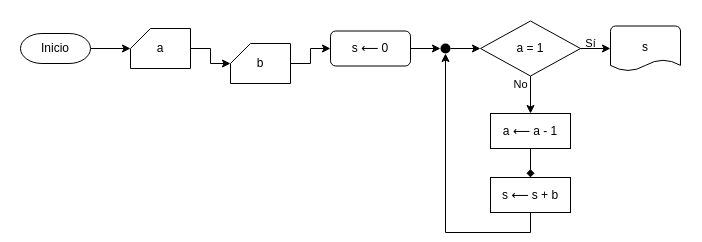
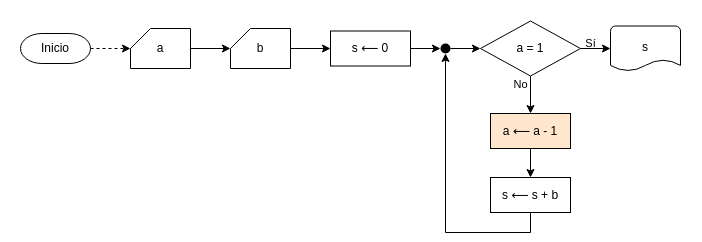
edge "Inicio" -> "a": style solid -> dashed
node "s ⟵ 0": shape rounded rectangle -> rectangle
node "b": moved (261, 64) -> (261, 49)
node "a ⟵ a - 1": fillcolor #ffffff -> #ffe6cc
edge "a ⟵ a - 1" -> "s ⟵ s + b": arrowhead diamond -> classic
